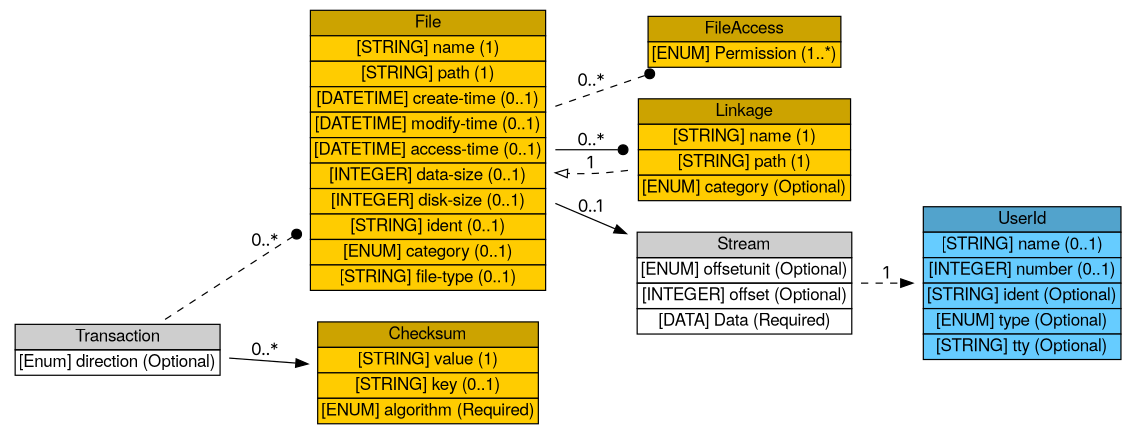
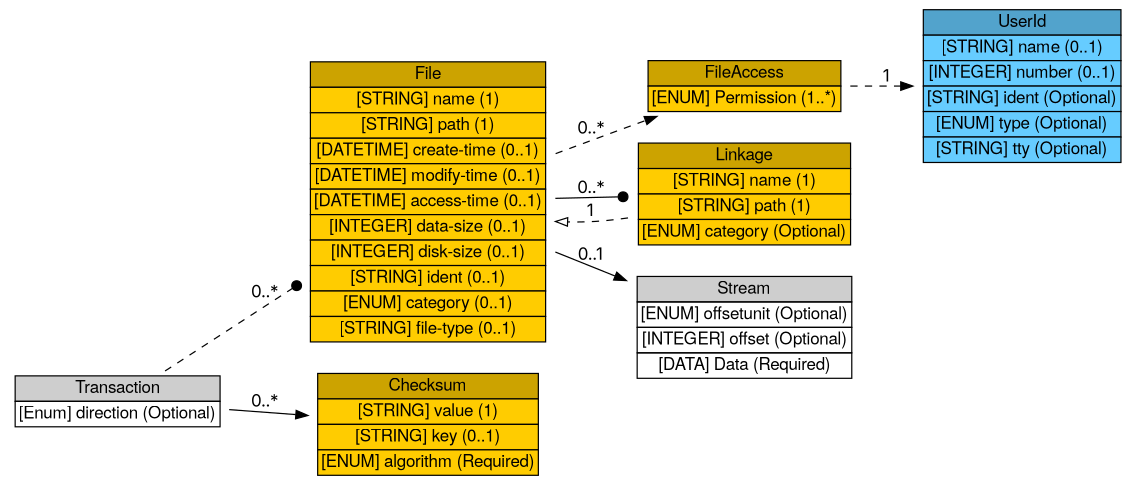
edge "File" -> "FileAccess": arrowhead dot -> normal
edge "Stream" -> "UserId": now "FileAccess" -> "UserId"
